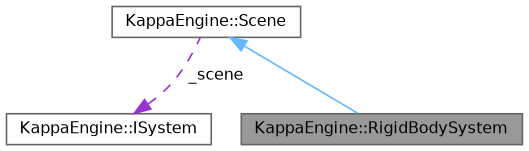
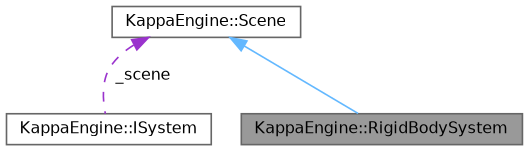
edge "KappaEngine::Scene" -> "KappaEngine::ISystem": reversed
